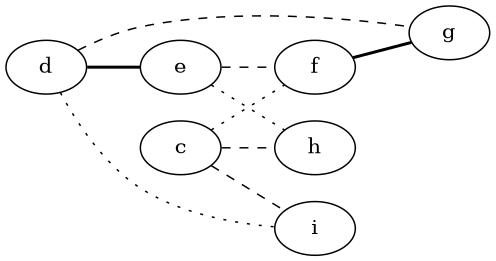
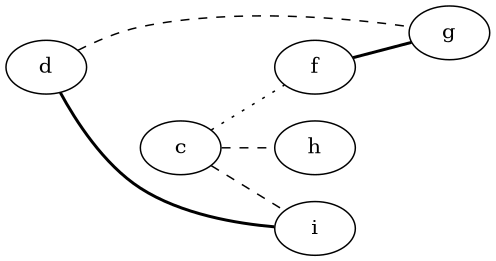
node "e": removed
edge "d" -- "i": style dotted -> bold
